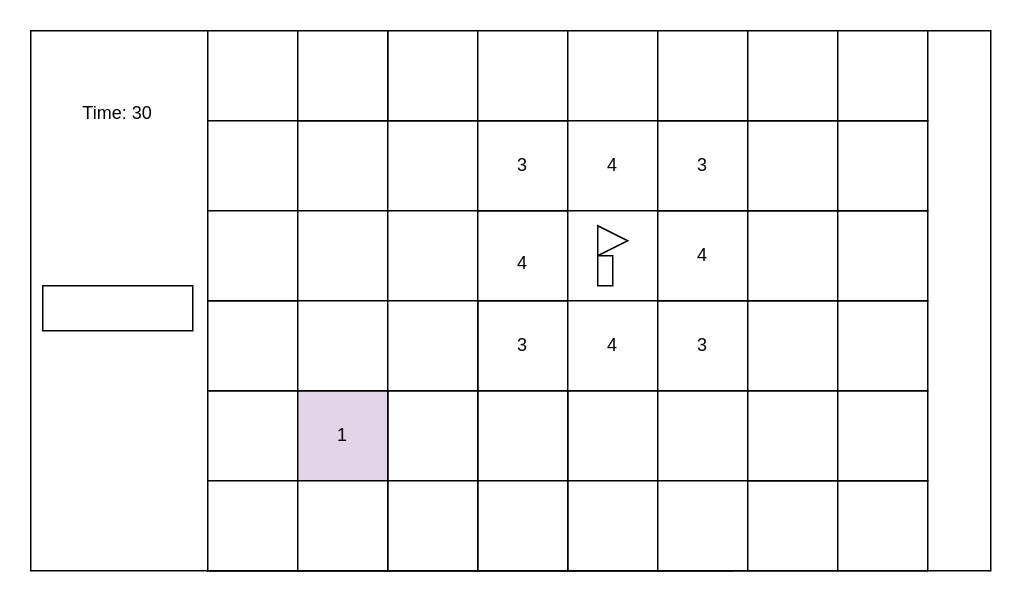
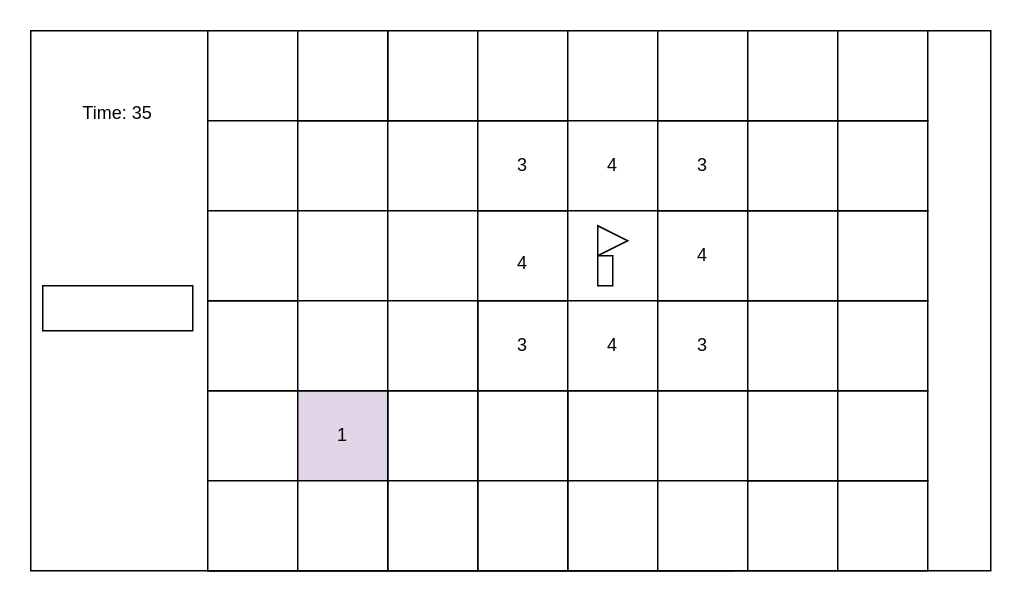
node "Time: 30": label "Time: 30" -> "Time: 35"
